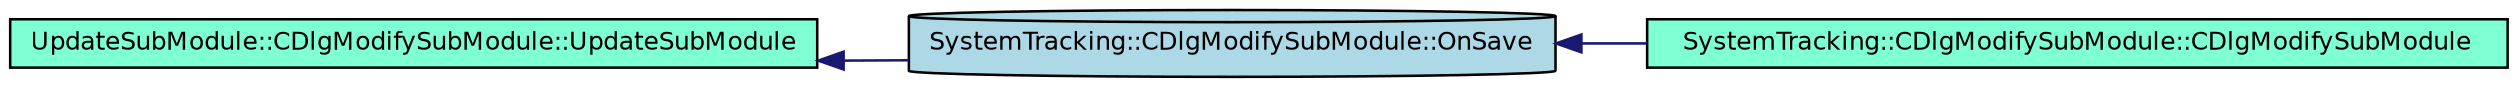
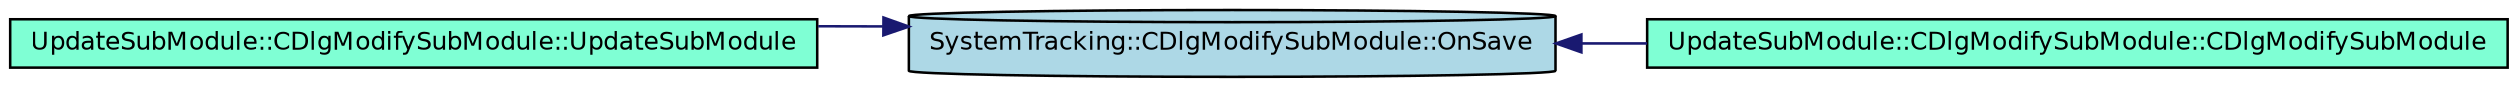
node "SystemTracking::CDlgModifySubModule::CDlgModifySubModule": label "SystemTracking::CDlgModifySubModule::CDlgModifySubModule" -> "UpdateSubModule::CDlgModifySubModule::CDlgModifySubModule"
edge "SystemTracking::CDlgModifySubModule::OnSave" -> "UpdateSubModule::CDlgModifySubModule::UpdateSubModule": reversed
